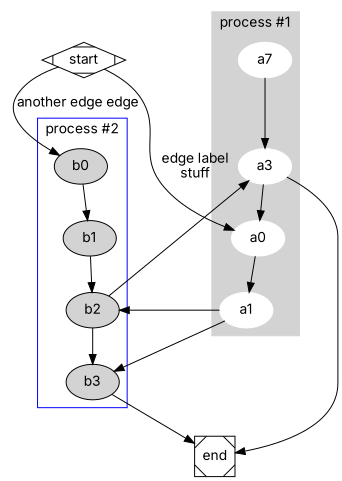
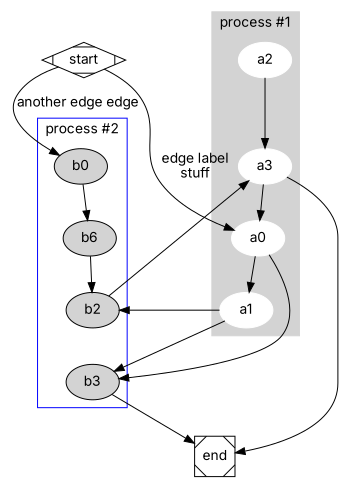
node "a7": label "a7" -> "a2"
node "b1": label "b1" -> "b6"
edge "b2" -> "b3": now "a0" -> "b3"
